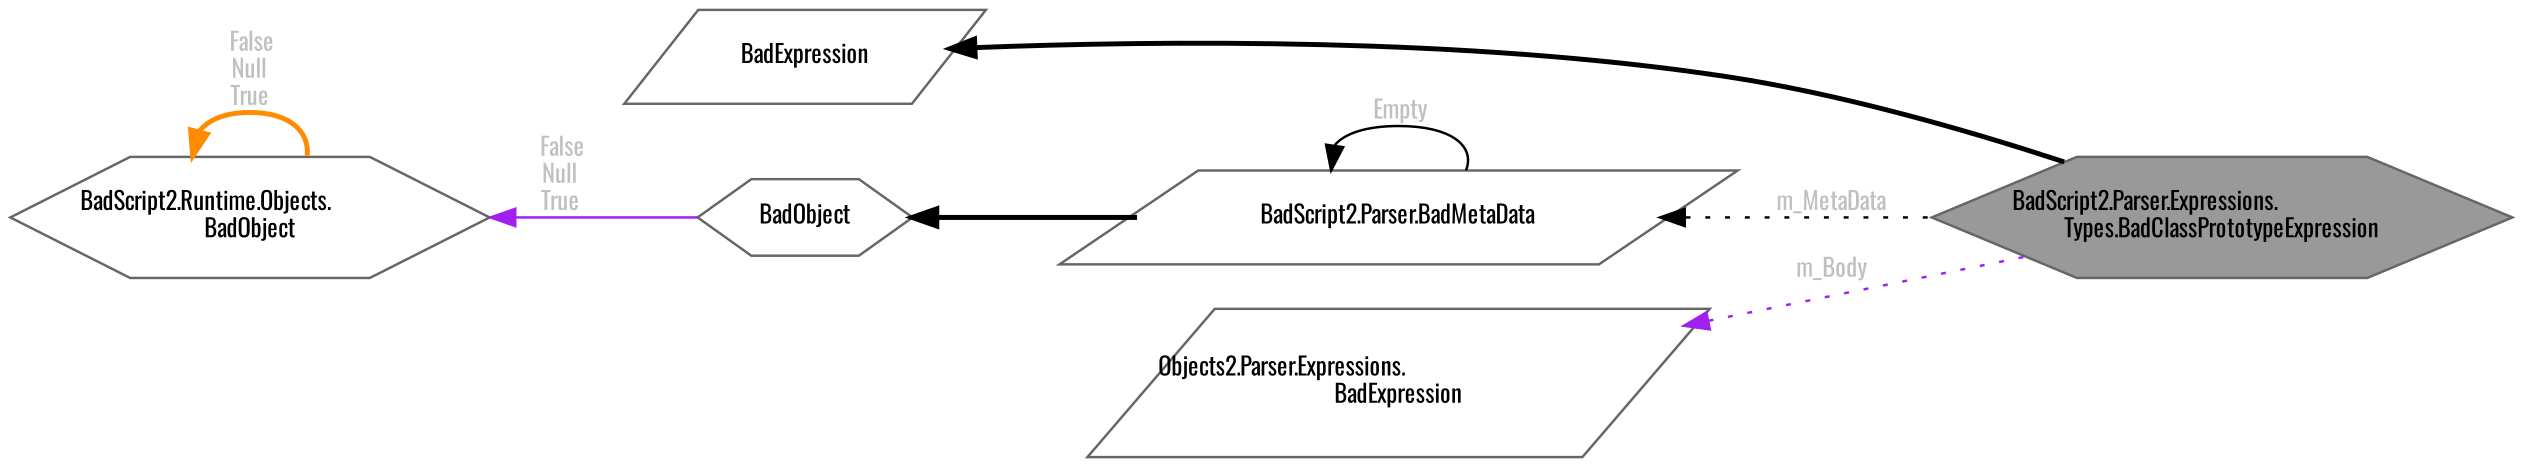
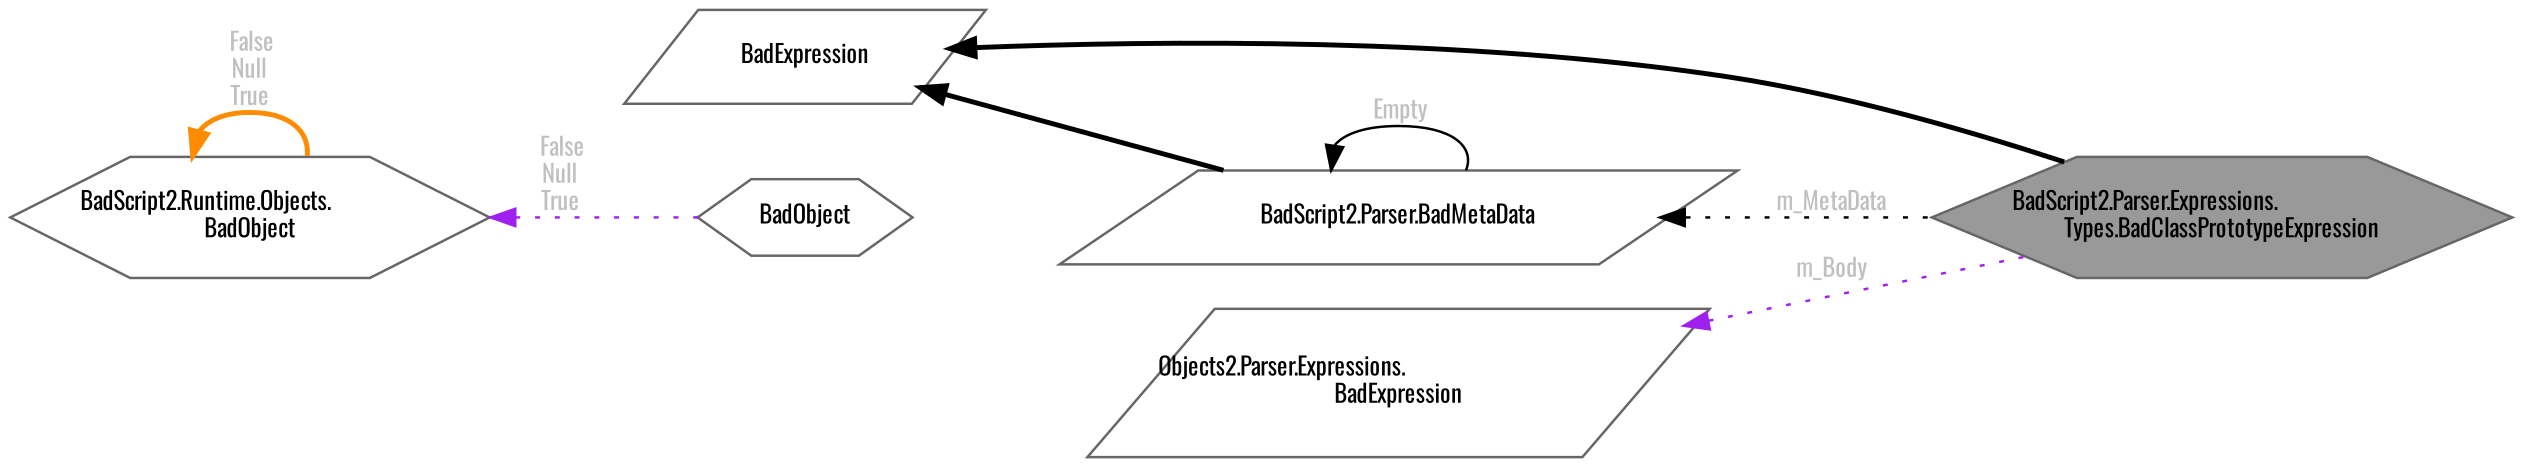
edge "BadObject" -> "BadScript2.Runtime.Objects. BadObject": style solid -> dotted
edge "BadScript2.Parser.BadMetaData" -> "BadObject": now "BadScript2.Parser.BadMetaData" -> "BadExpression"
